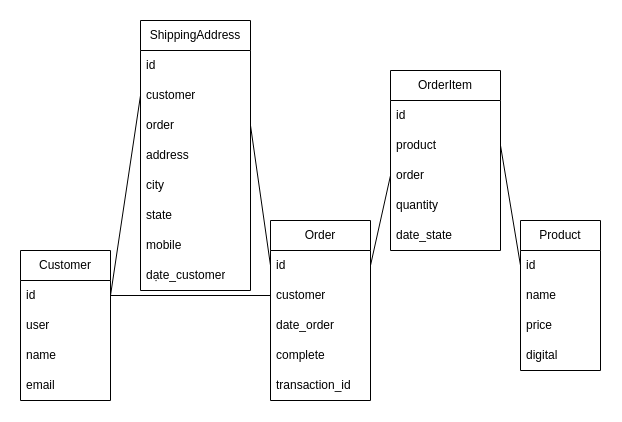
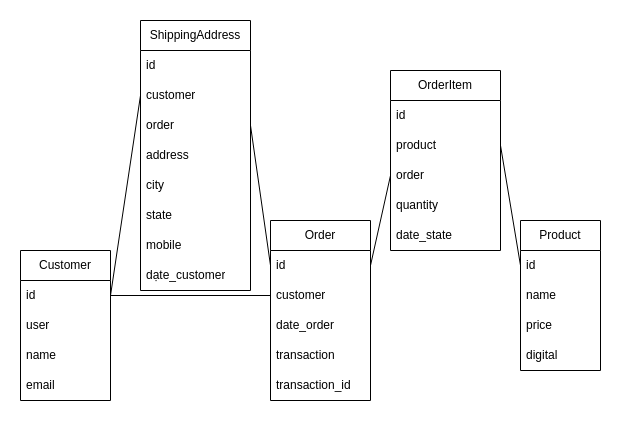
node "complete": label "complete" -> "transaction"
